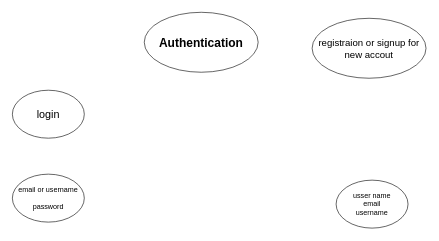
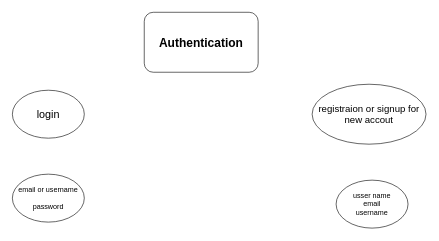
node "Authentication": shape ellipse -> rounded rectangle
node "registraion or signup for new accout": moved (369, 48) -> (369, 114)
